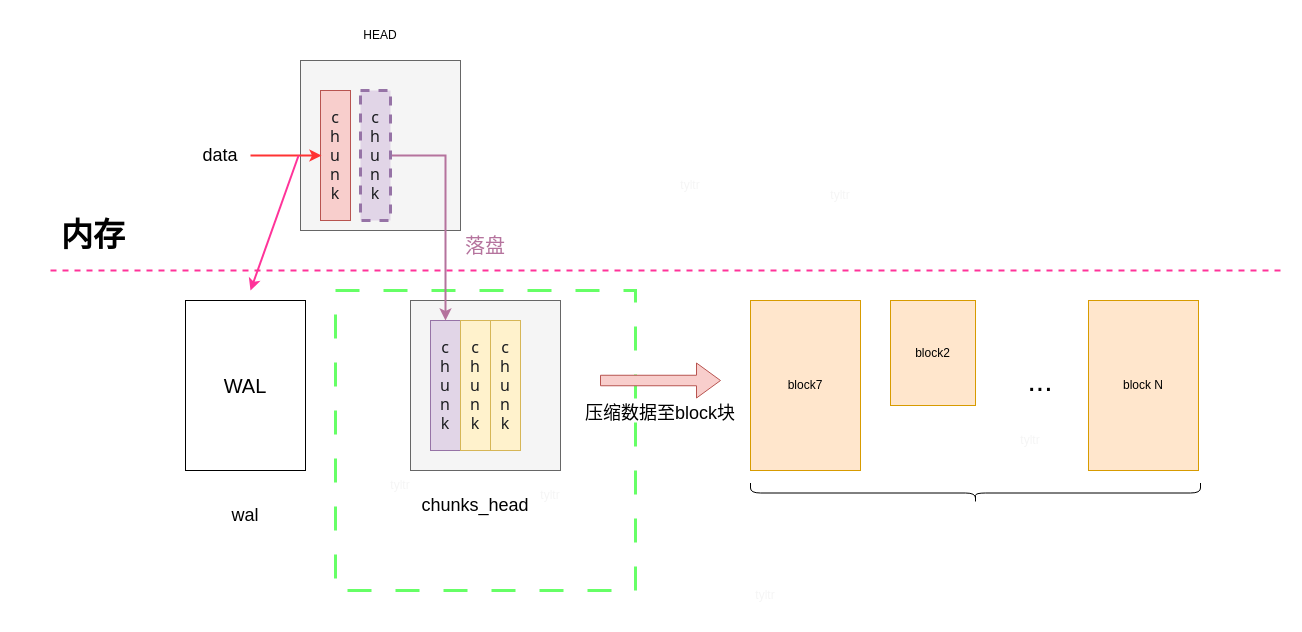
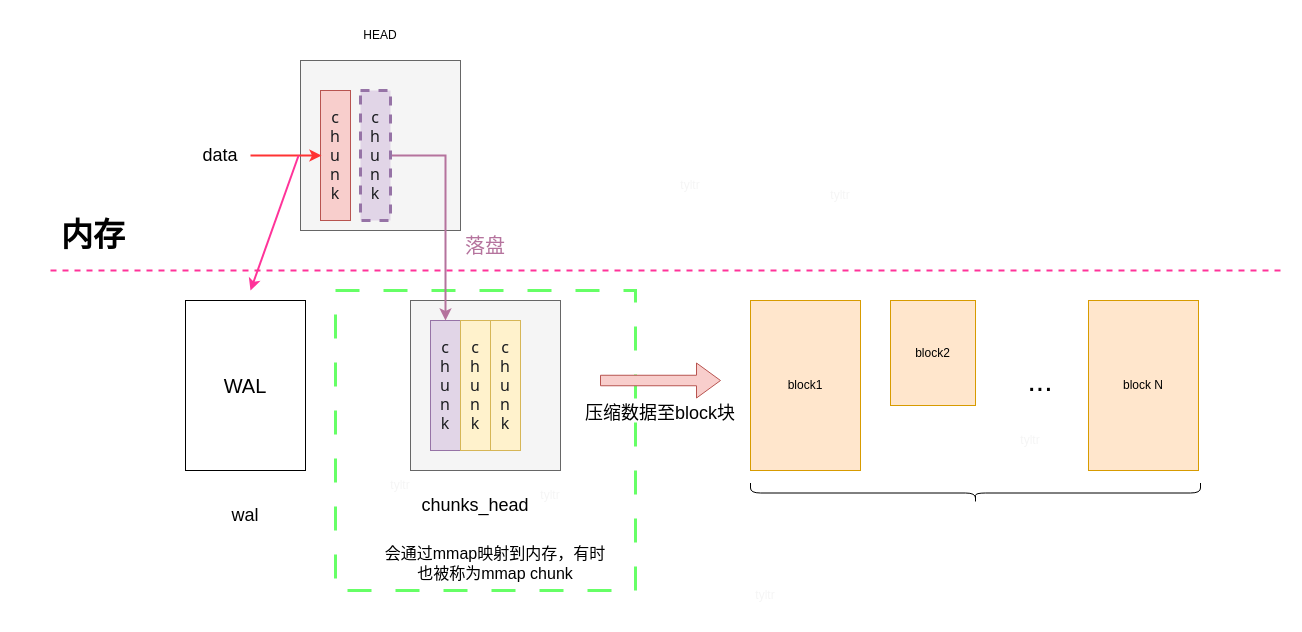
node "block7": label "block7" -> "block1"
node "会通过mmap映射到内存，有时也被称为mmap chunk": added
